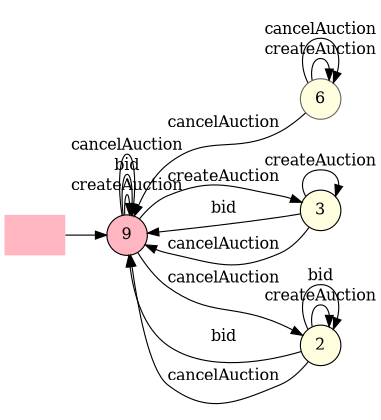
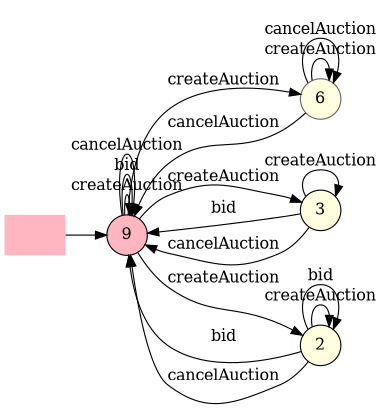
edge "9" -> "6": added, label "createAuction"
edge "9" -> "2": label "cancelAuction" -> "createAuction"
